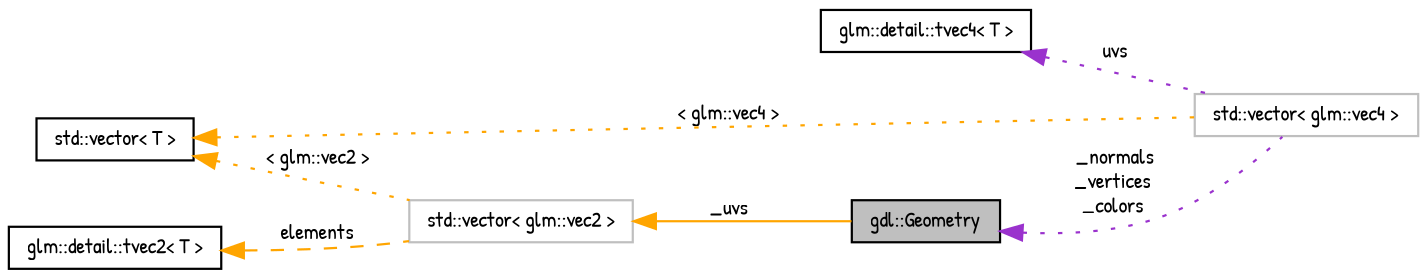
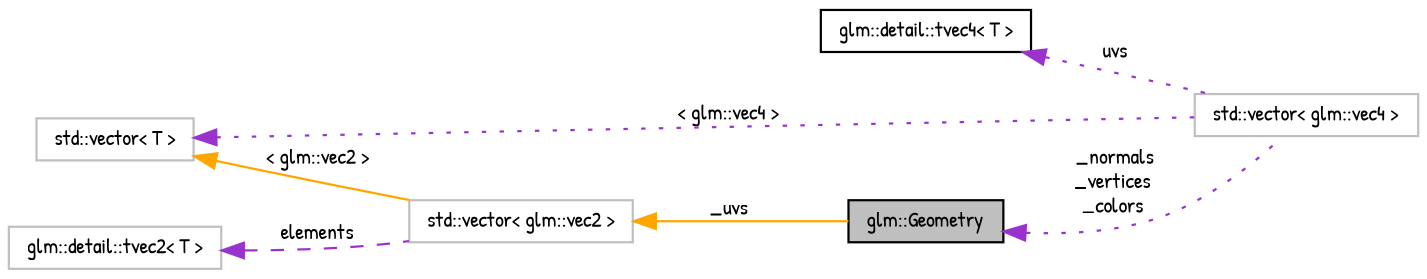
edge "std::vector< glm::vec4 >" -> "std::vector< T >": color orange -> darkorchid3
node "std::vector< T >": color black -> grey75
edge "std::vector< glm::vec2 >" -> "std::vector< T >": style dotted -> solid
node "gdl::Geometry": label "gdl::Geometry" -> "glm::Geometry"
node "glm::detail::tvec2< T >": color black -> grey75
edge "std::vector< glm::vec2 >" -> "glm::detail::tvec2< T >": color orange -> darkorchid3
